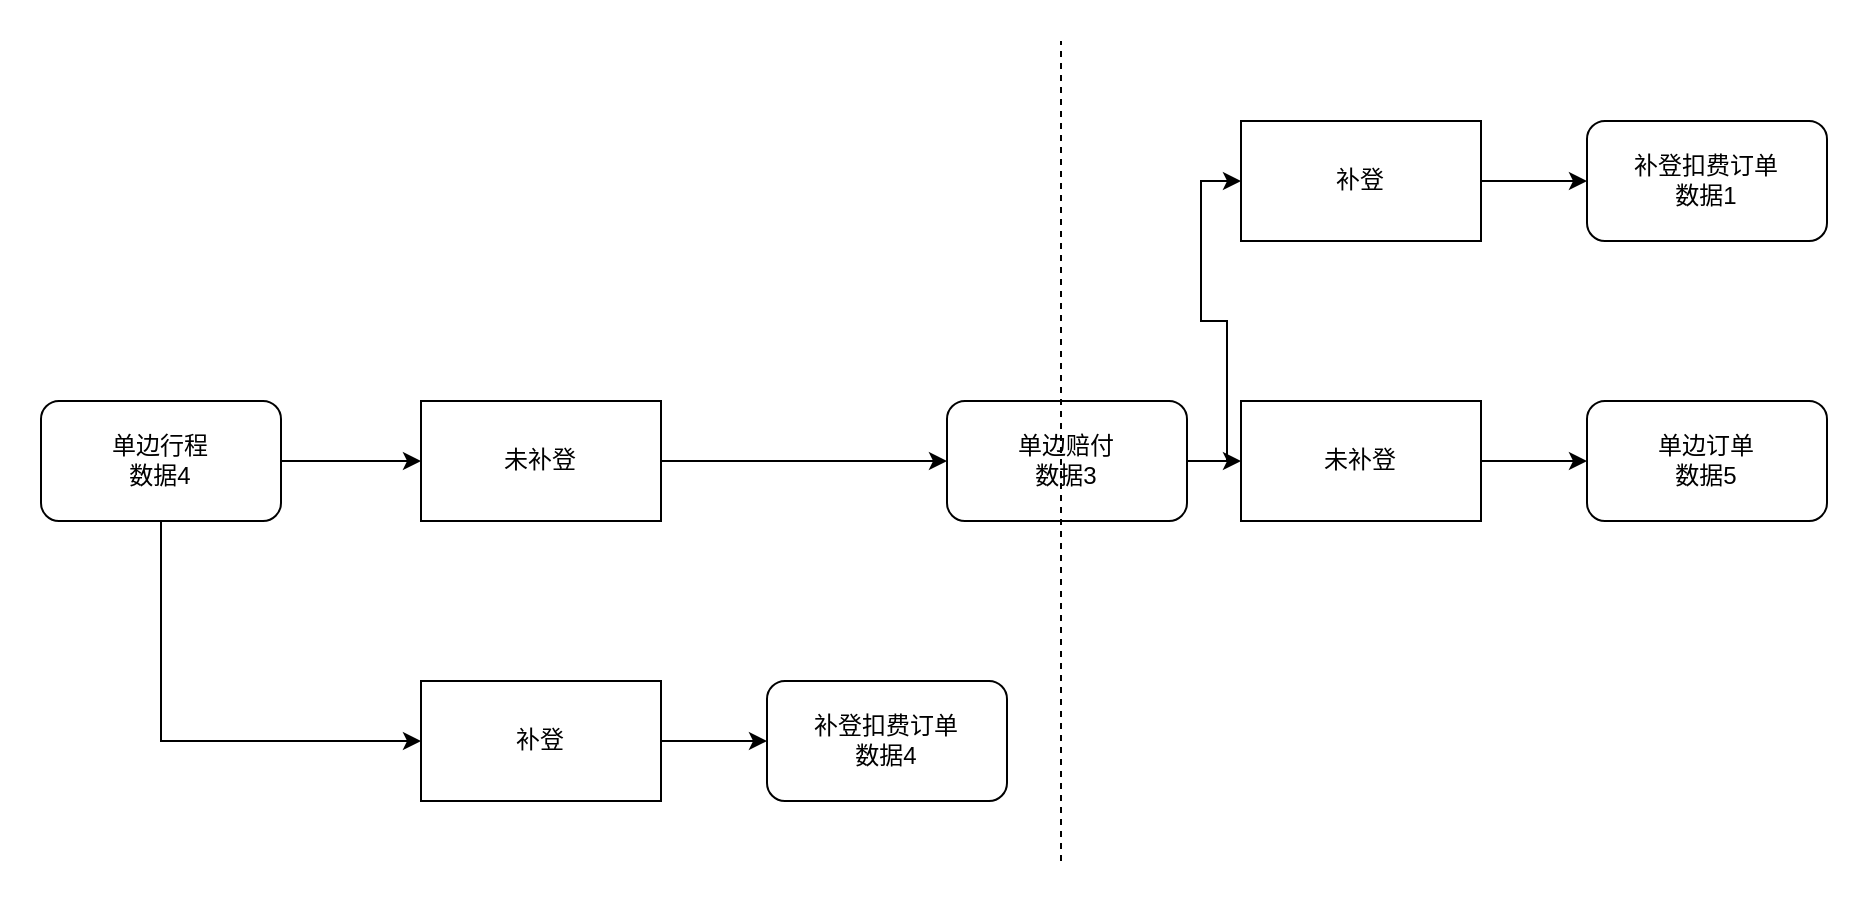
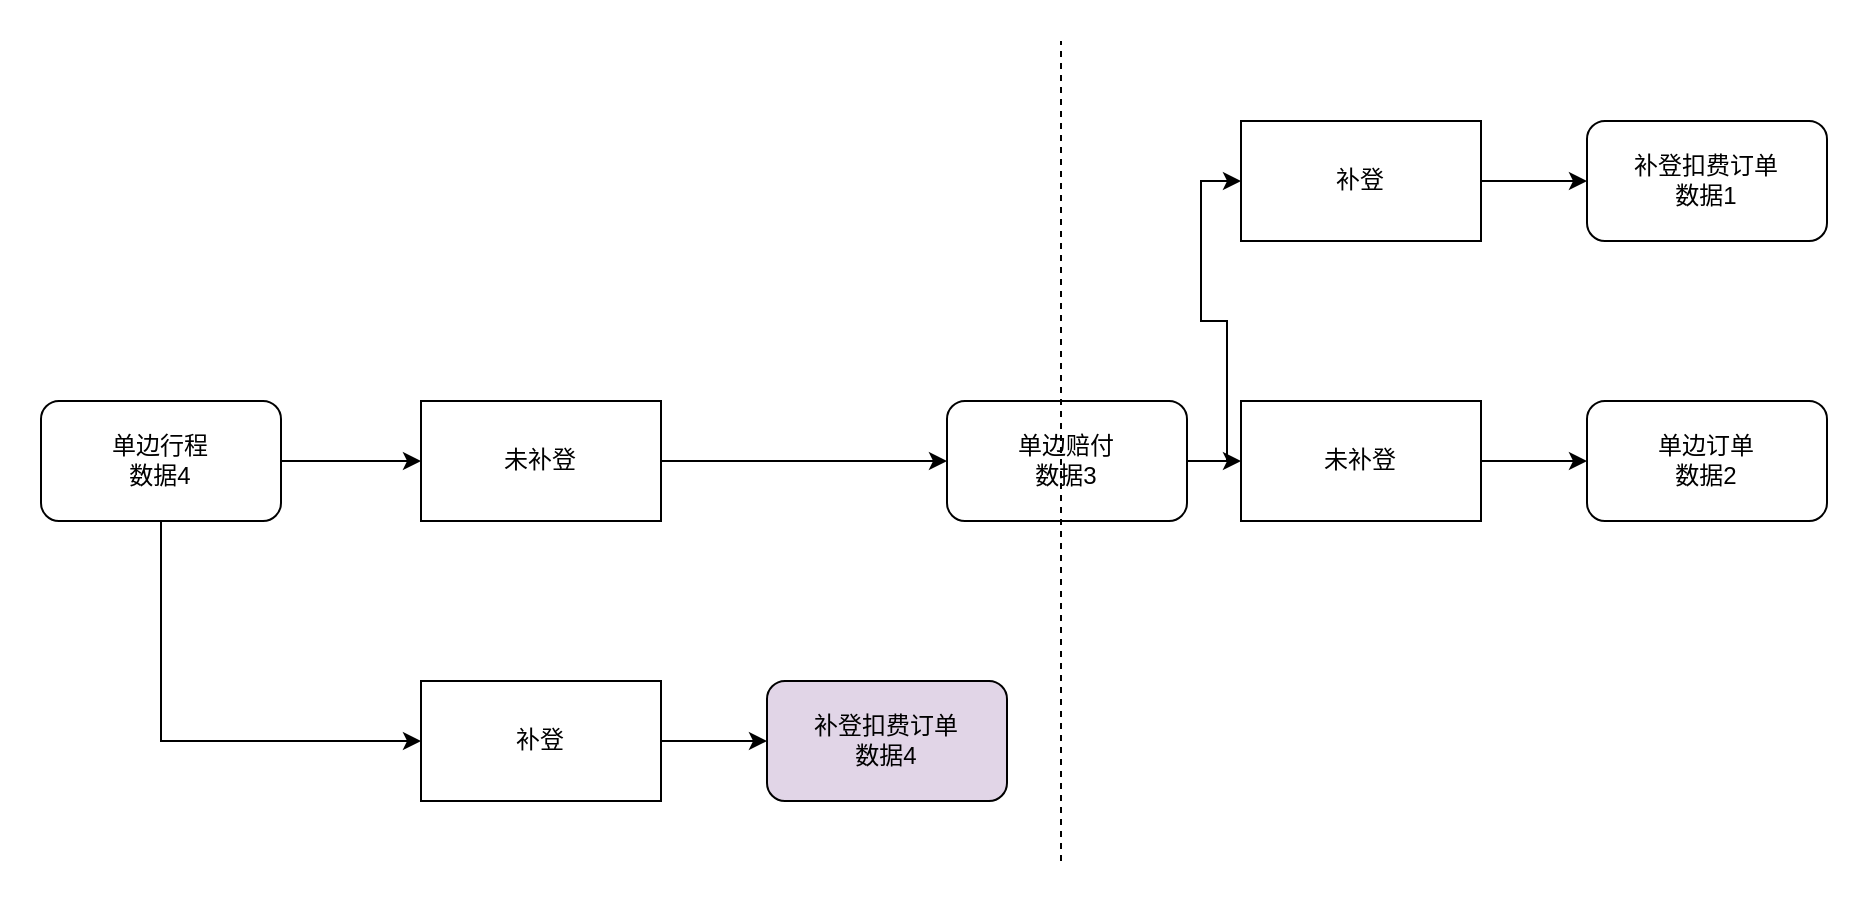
node "单边订单 数据5": label "单边订单 数据5" -> "单边订单 数据2"
node "补登扣费订单 数据4": fillcolor #ffffff -> #e1d5e7
